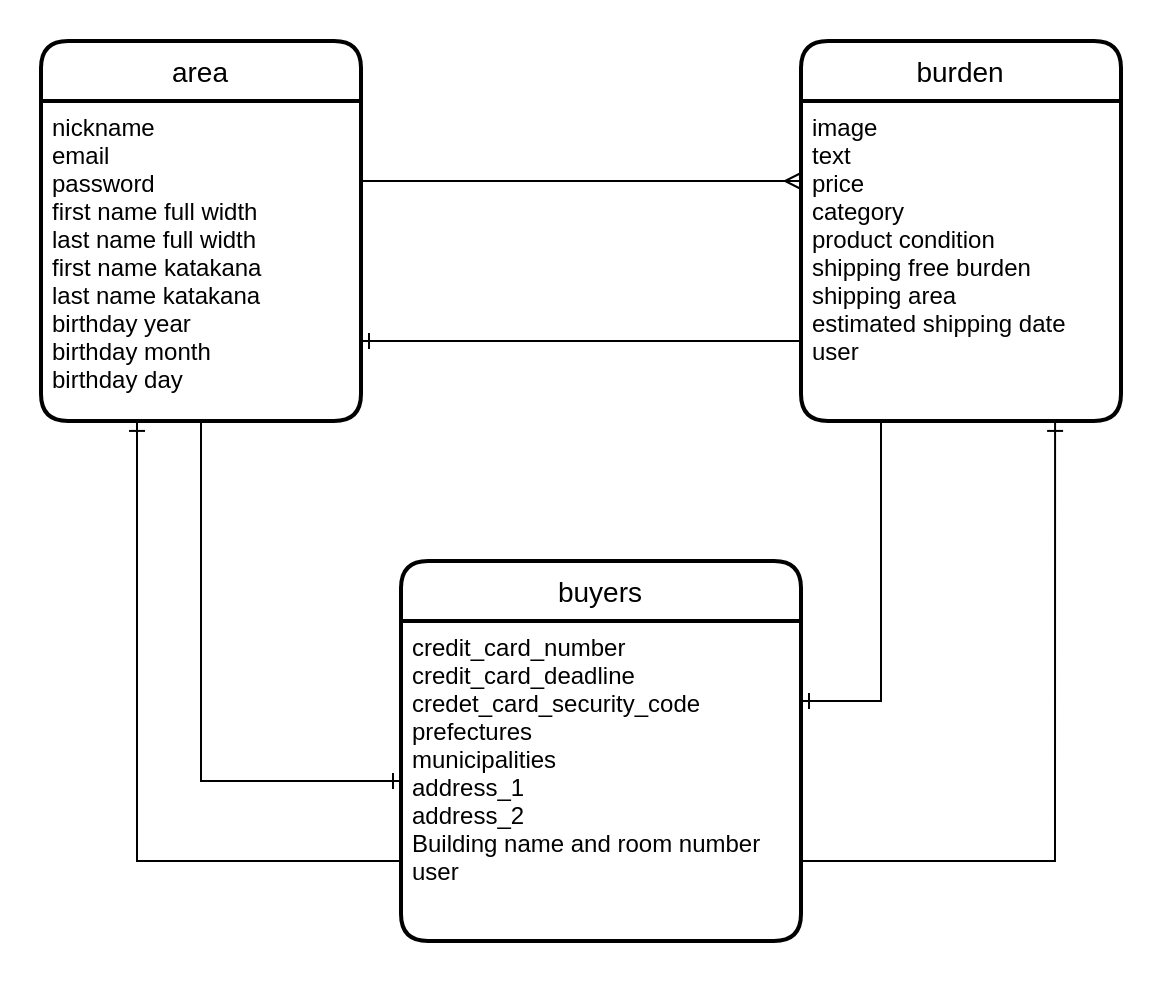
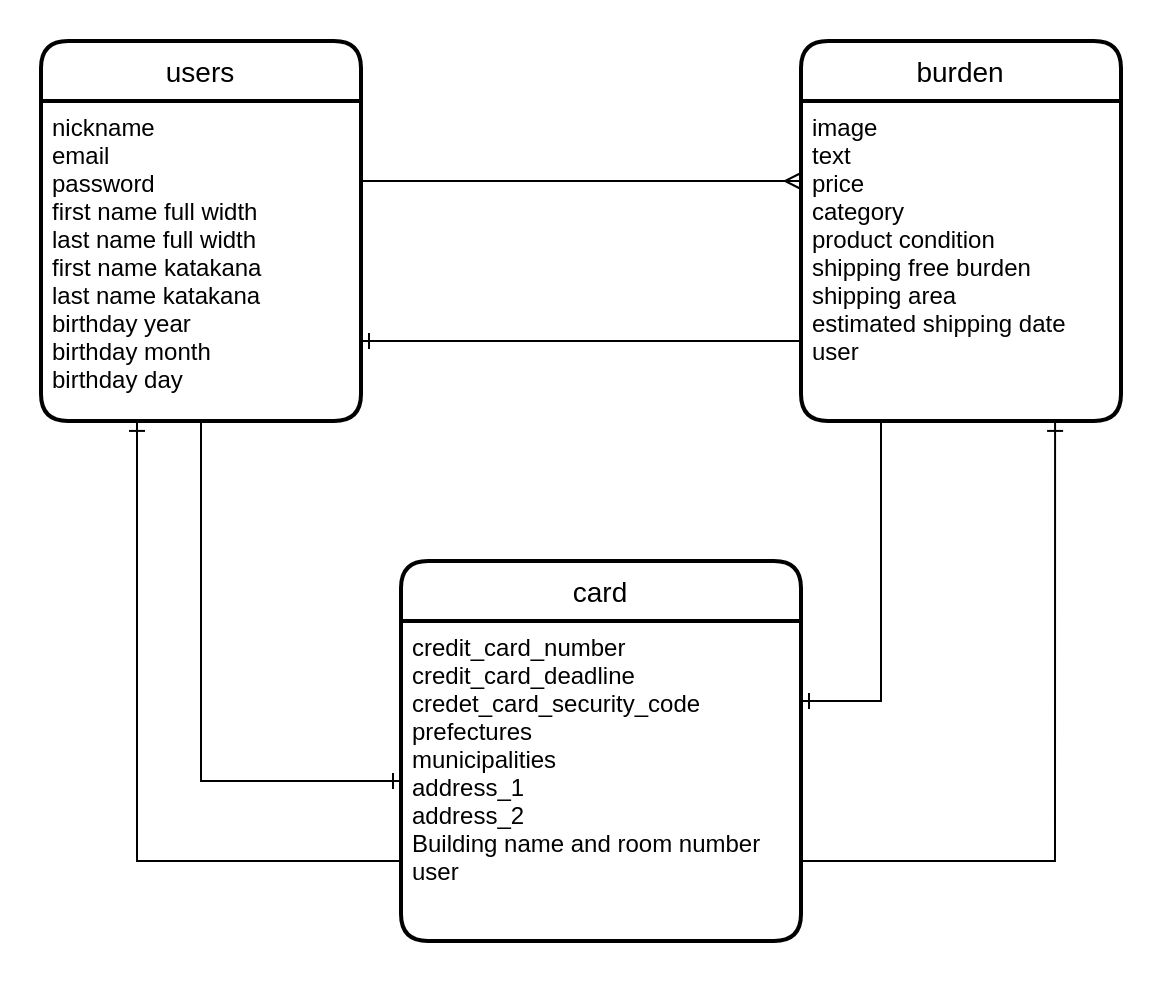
node "area": label "area" -> "users"
node "buyers": label "buyers" -> "card"
